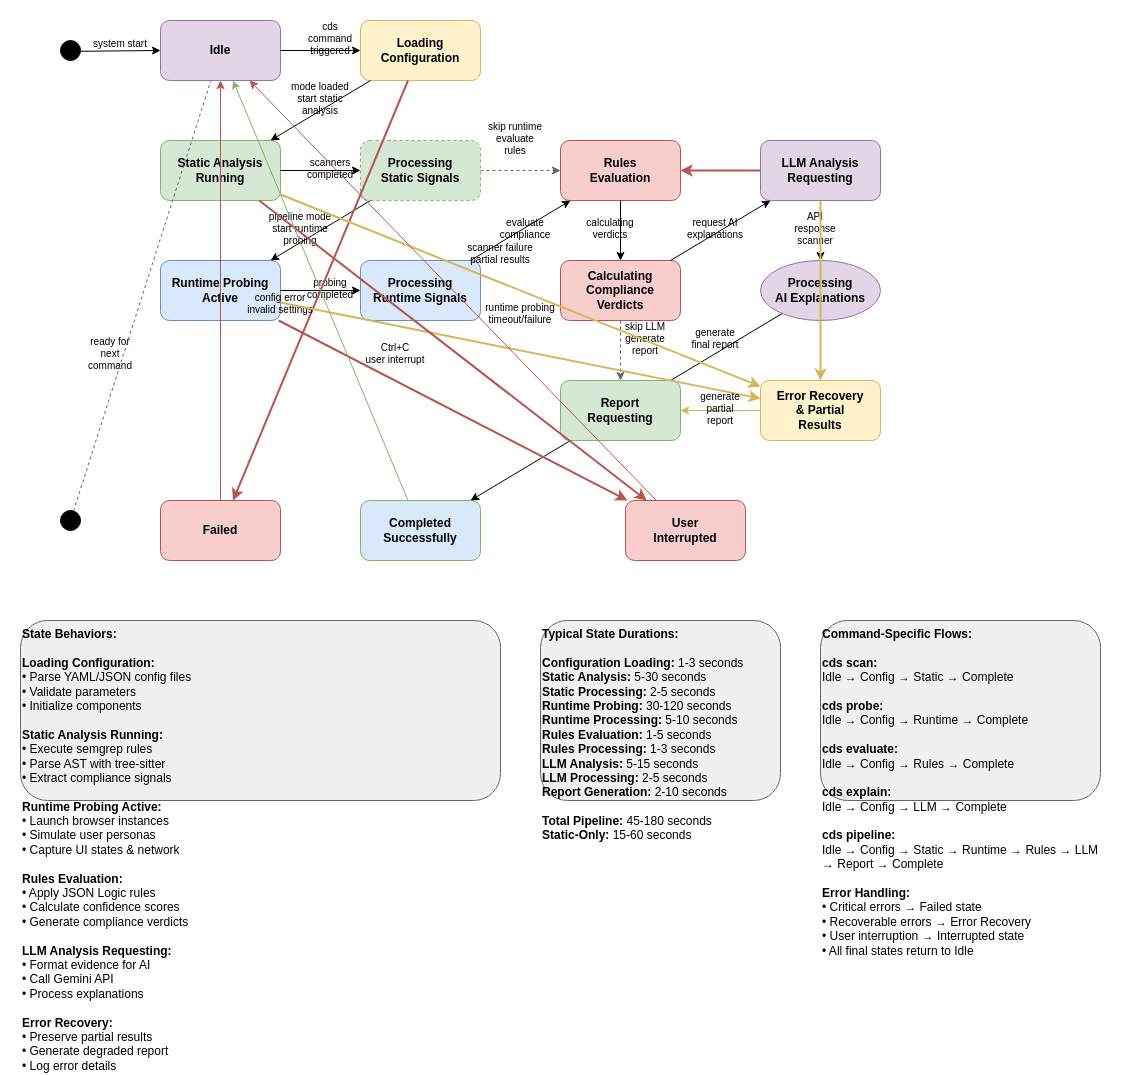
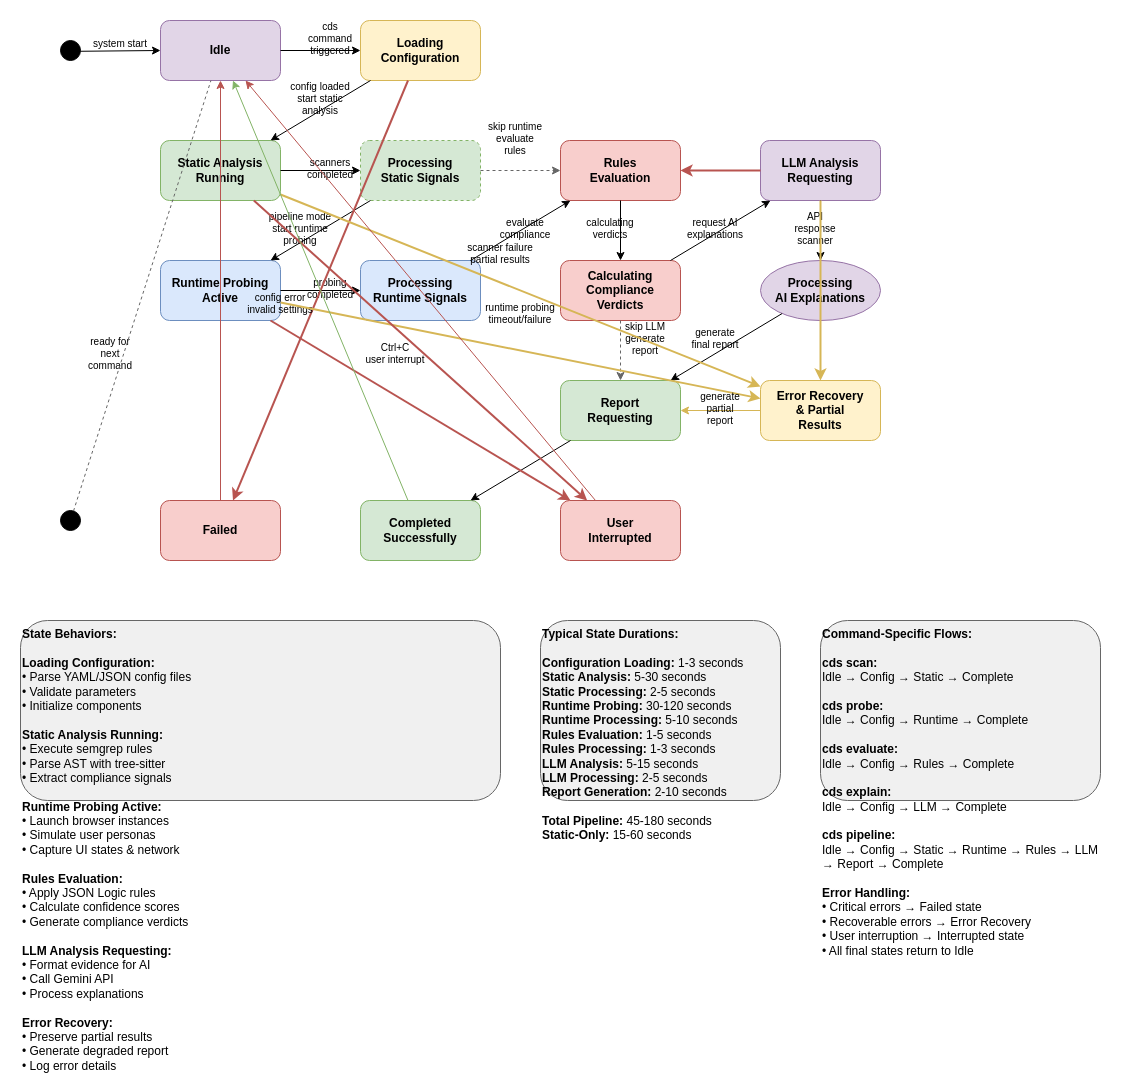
node "mode loaded start static analysis": label "mode loaded start static analysis" -> "config loaded start static analysis"
edge "Processing AI Explanations" -- "Report Requesting": arrowhead none -> classic
node "Completed Successfully": fillcolor #dae8fc -> #d5e8d4
node "User Interrupted": moved (686, 531) -> (621, 531)
